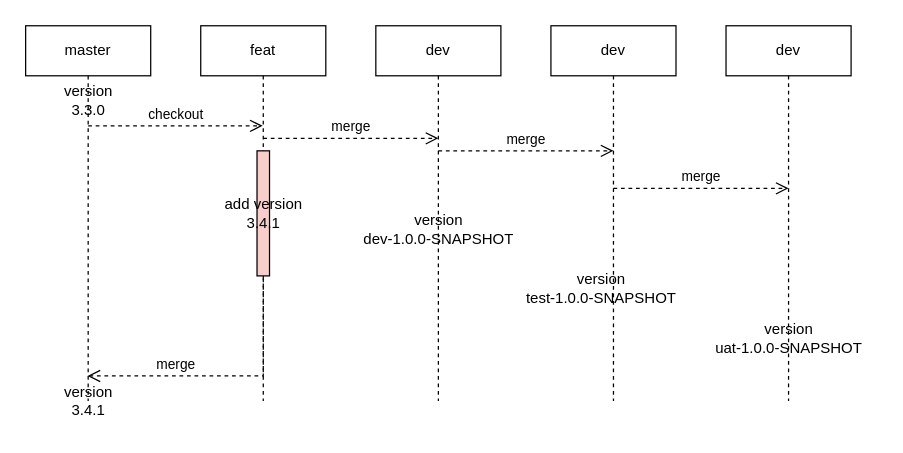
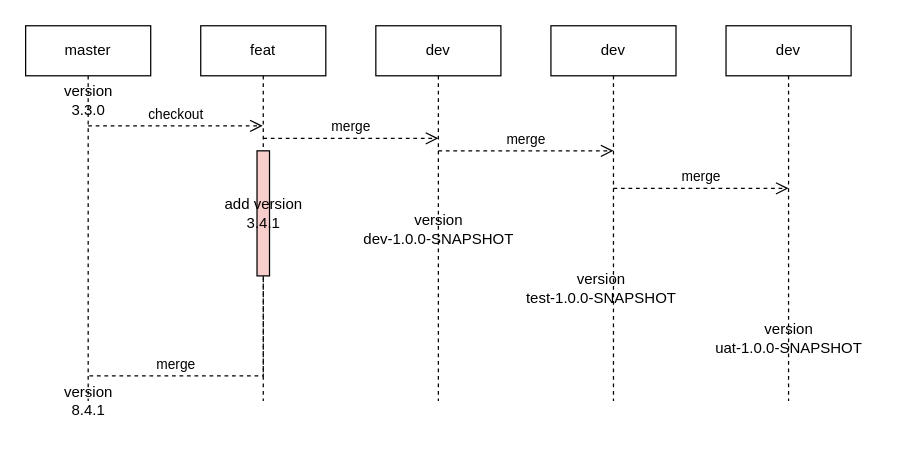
edge "add version 3.4.1" -> "master": arrowhead open -> none
node "version 3.4.1": label "version 3.4.1" -> "version 8.4.1"
